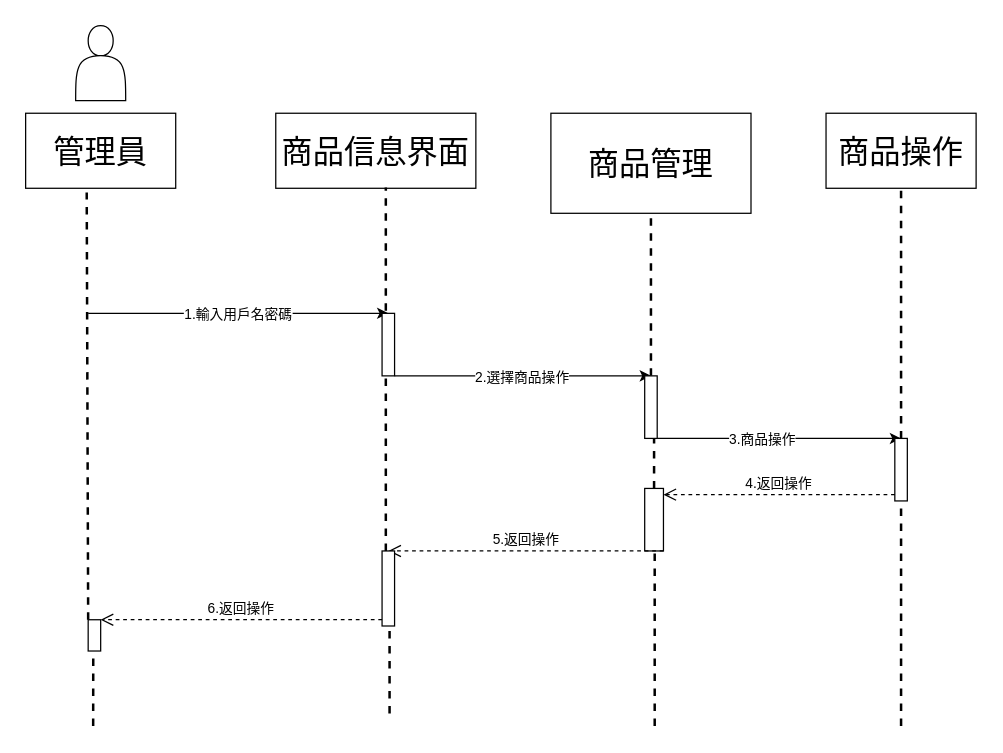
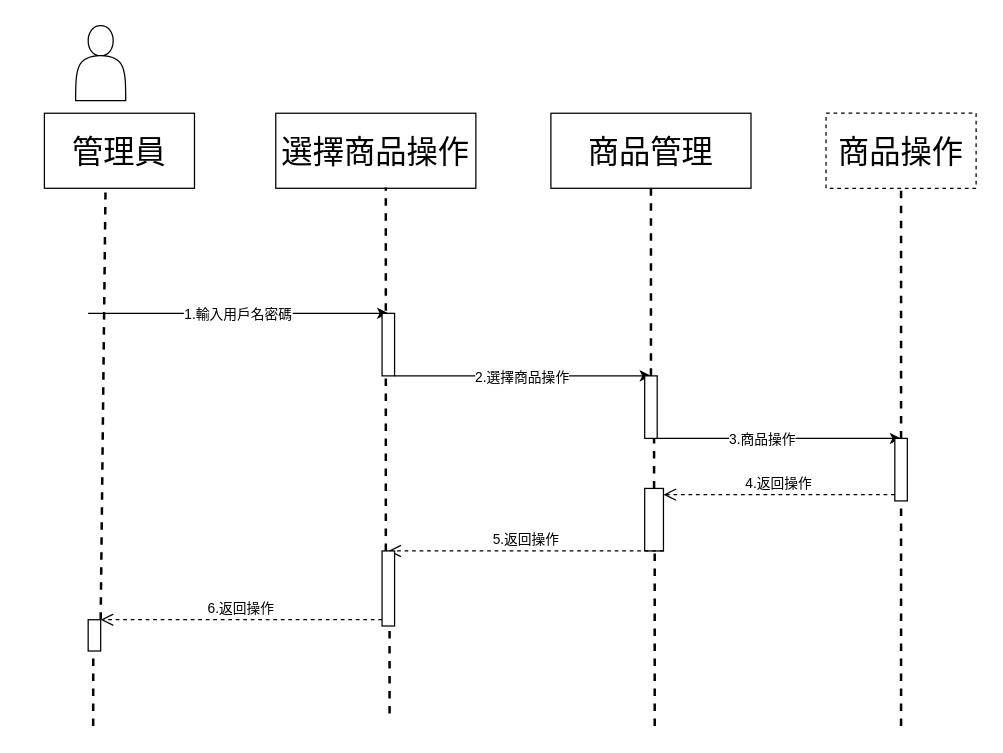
node "管理員": moved (101, 151) -> (119, 151)
node "商品信息界面": label "商品信息界面" -> "選擇商品操作"
node "商品操作": style solid -> dashed
node "商品管理": size 200x100 -> 200x75
